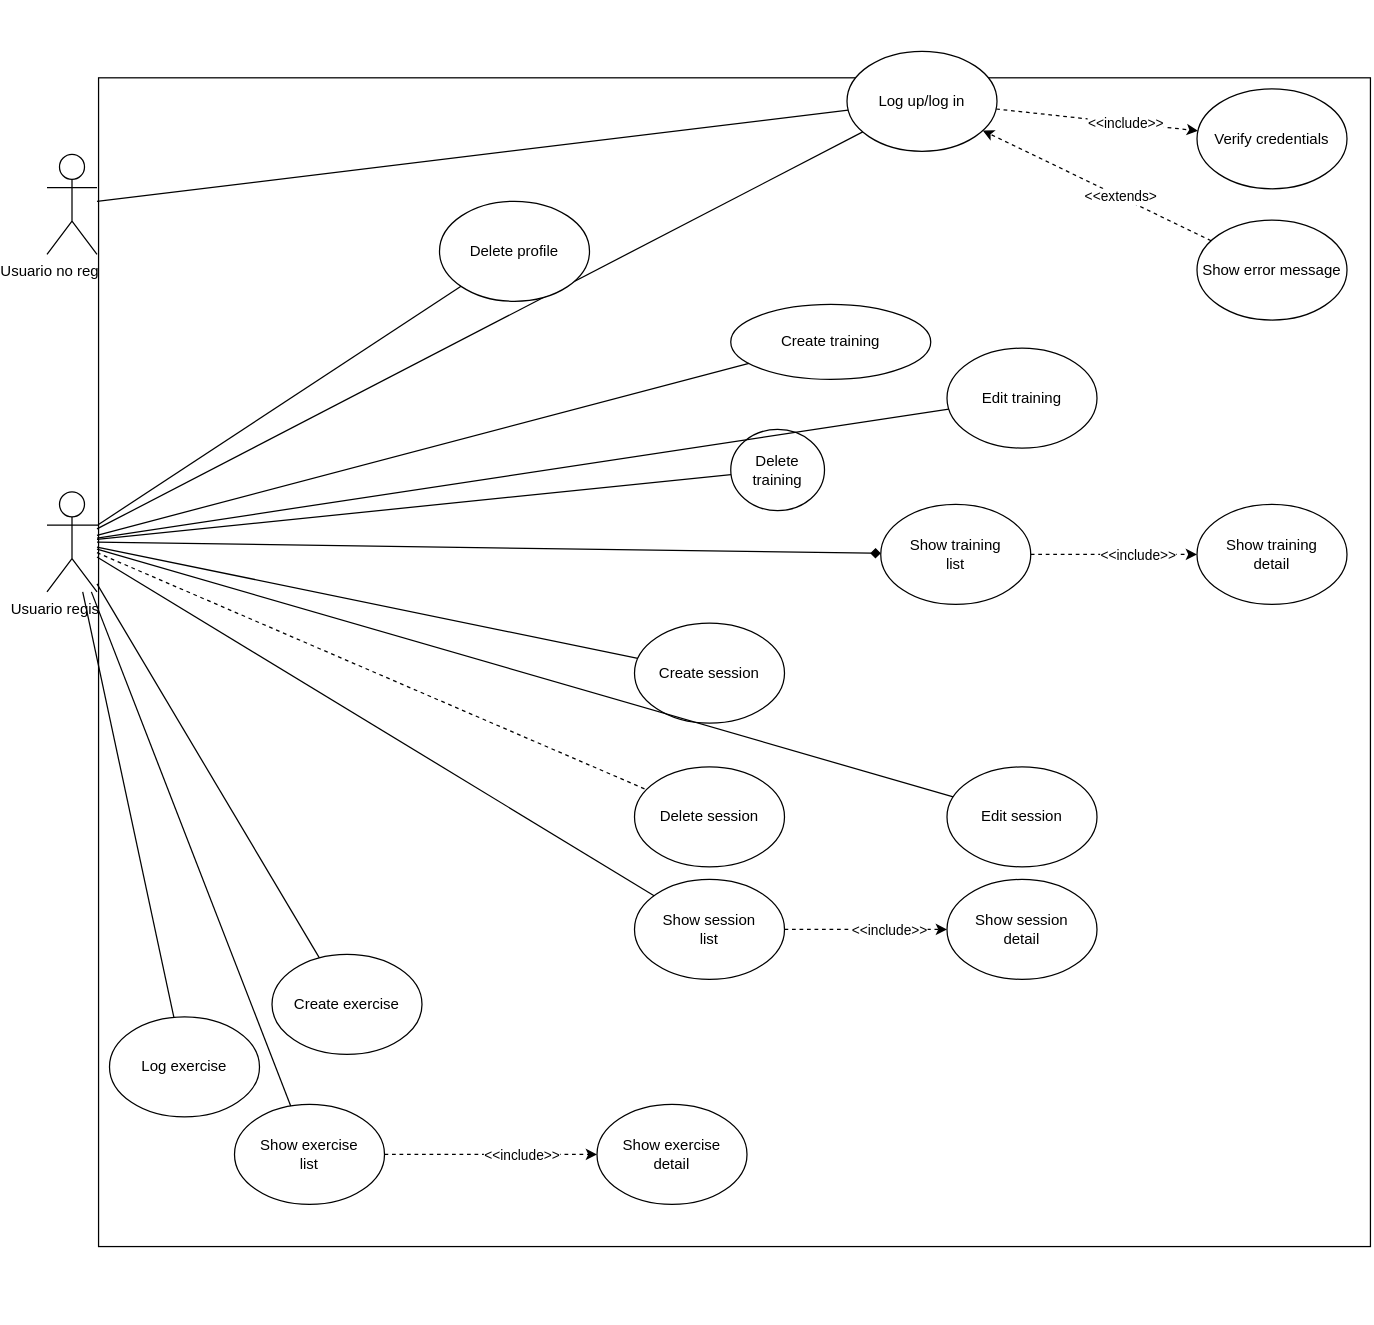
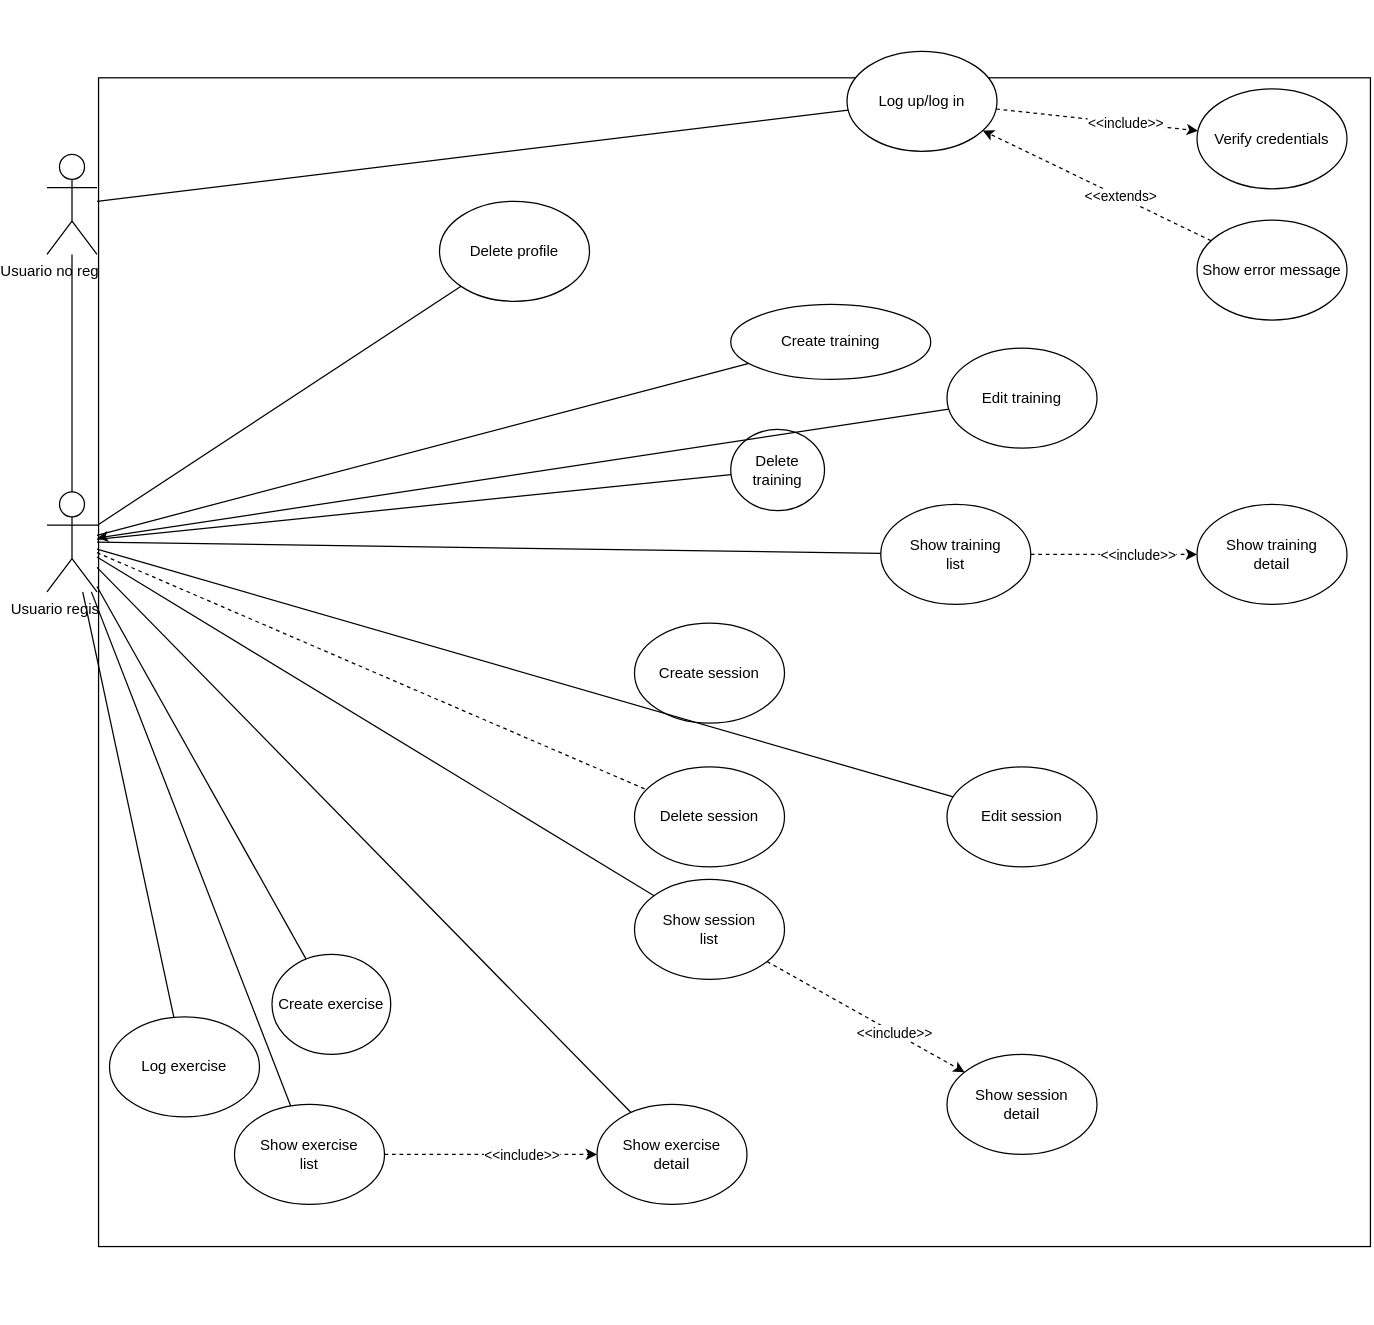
edge "Log up/log in" -- "Usuario registrado": now "Show exercise detail" -- "Usuario registrado"
edge "Edit training" -- "Usuario registrado": arrowhead none -> classic
edge "Usuario registrado" -> "Show training list": arrowhead diamond -> none
edge "Usuario registrado" -- "Create session": now "Usuario registrado" -- "Usuario no registrado"
node "Show session detail": moved (1022, 929) -> (1022, 1104)
node "Create exercise": size 150x100 -> 119x100
